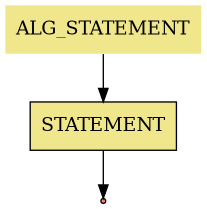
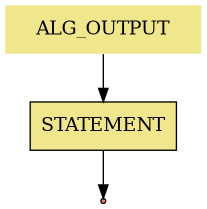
node "ALG_STATEMENT": label "ALG_STATEMENT" -> "ALG_OUTPUT"
